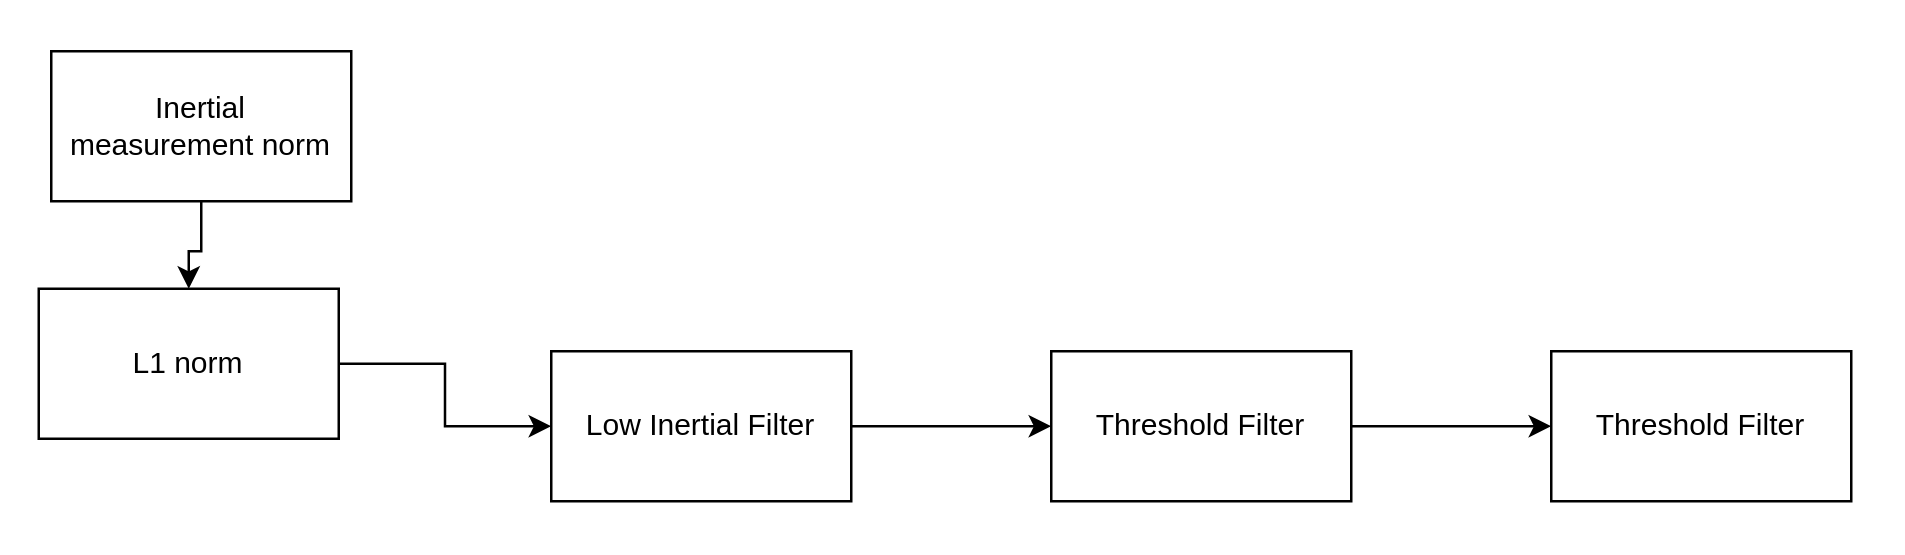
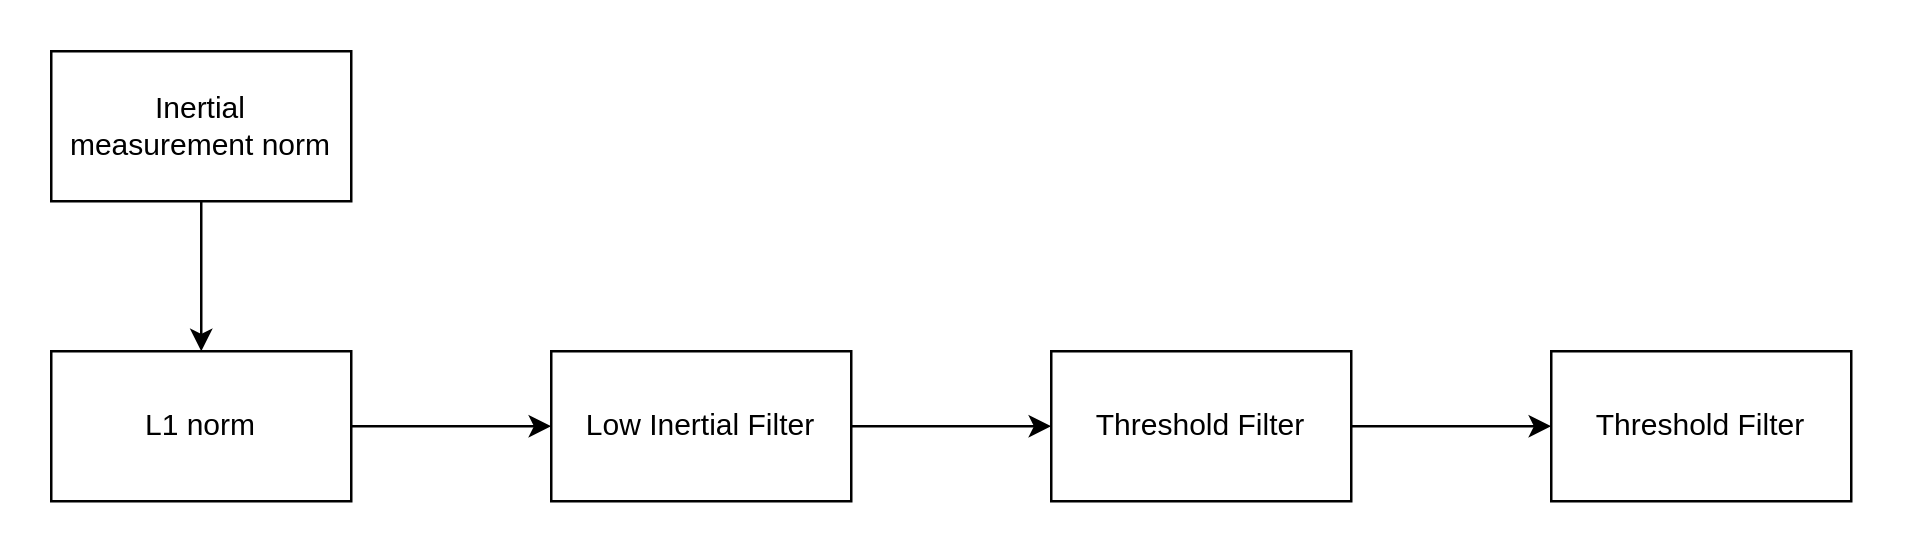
node "L1 norm": moved (189, 364) -> (201, 426)
